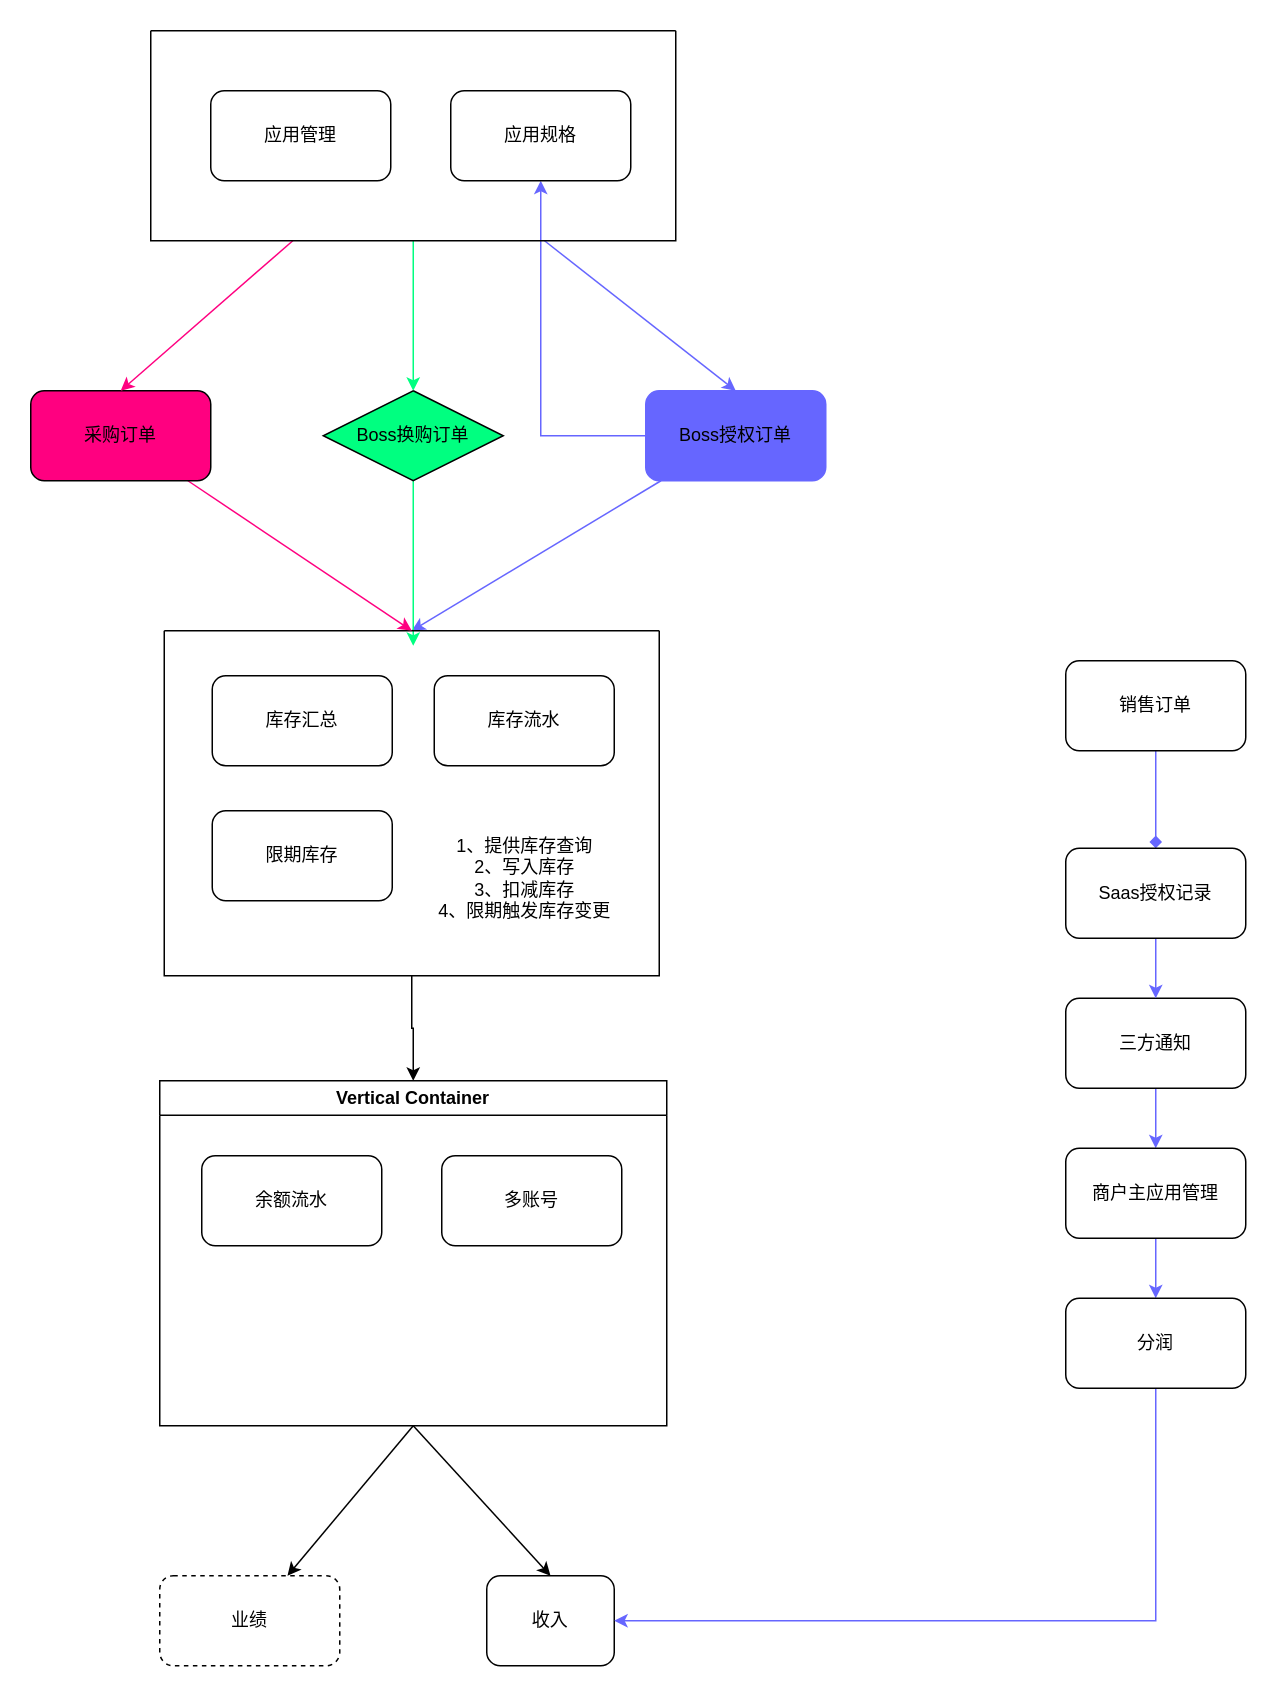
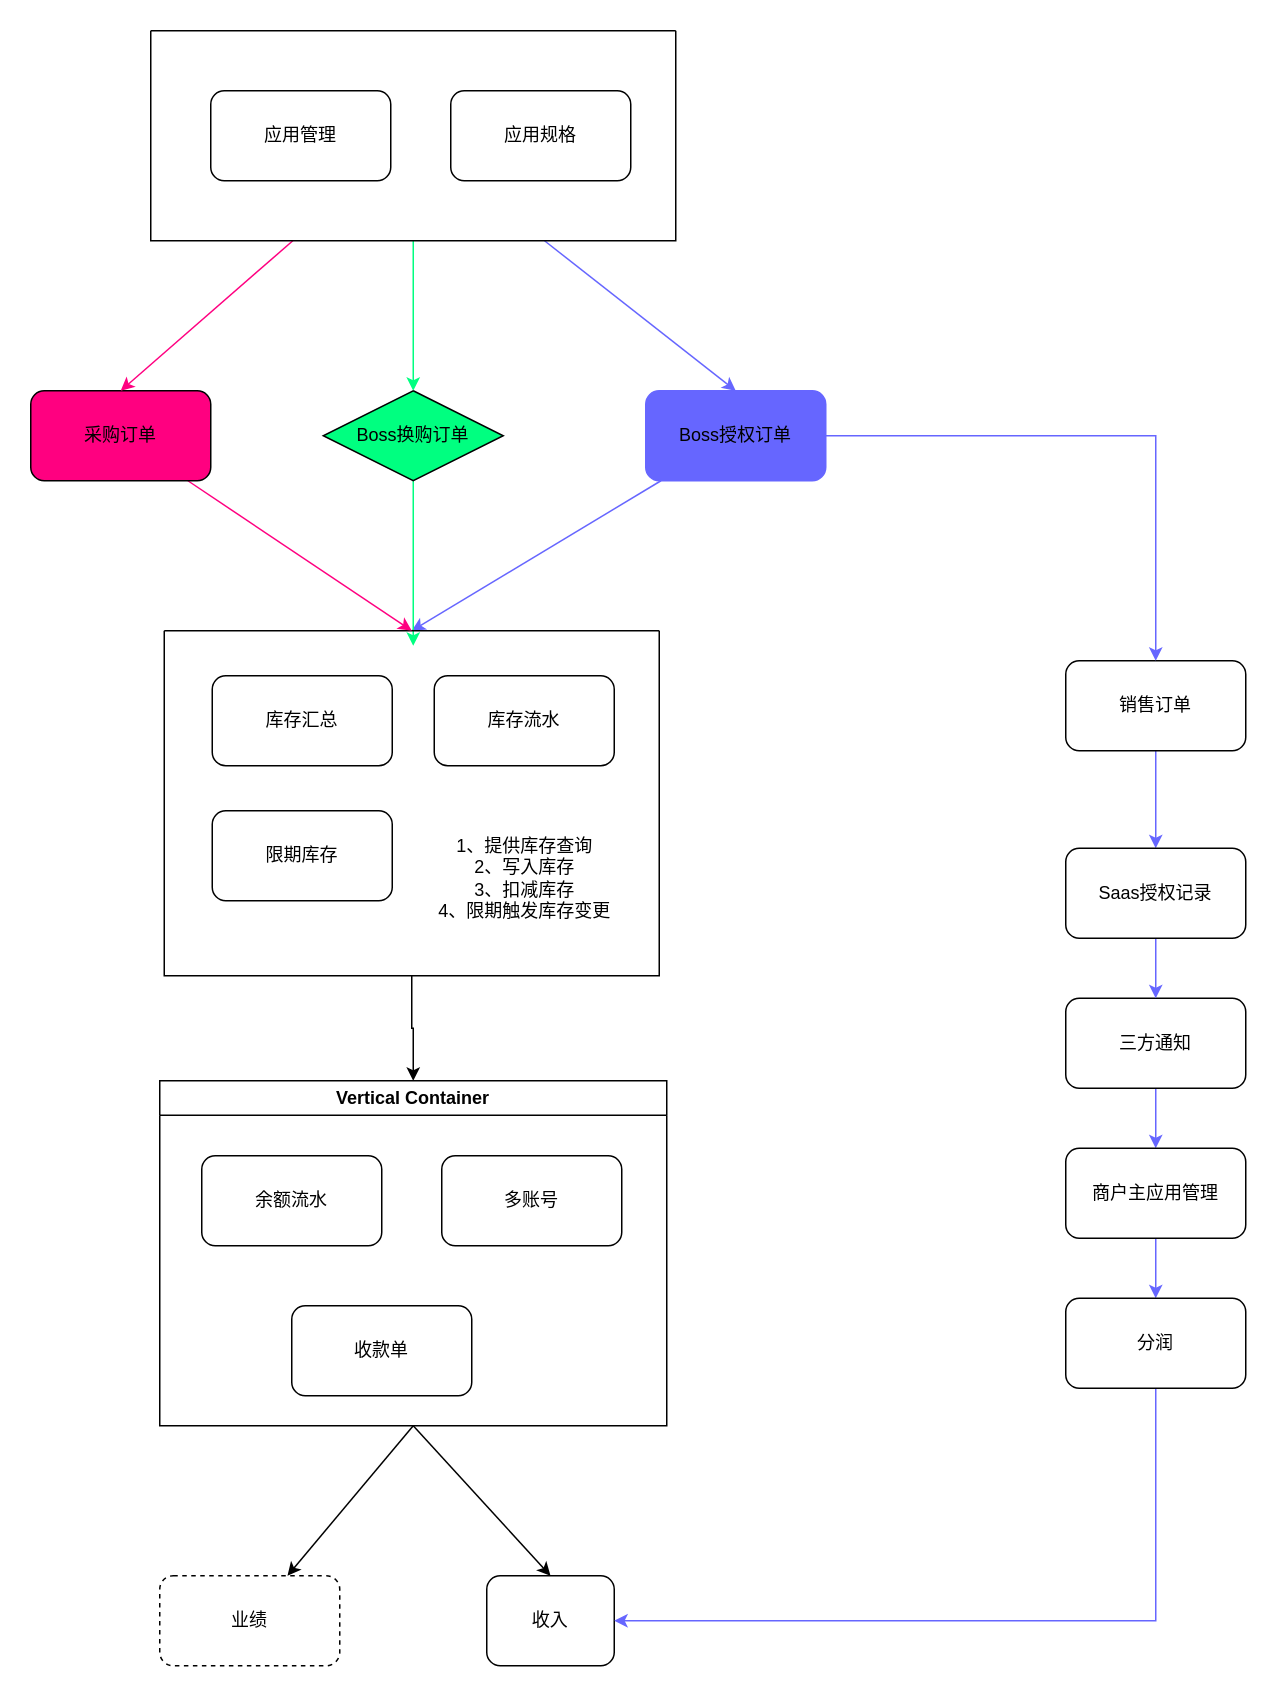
edge "Boss授权订单" -> "应用规格": now "Boss授权订单" -> "销售订单"
edge "销售订单" -> "Saas授权记录": arrowhead diamond -> classic
node "收款单": added
